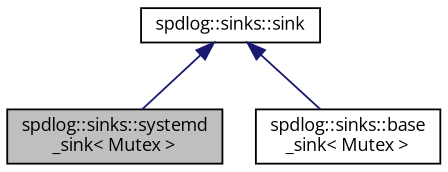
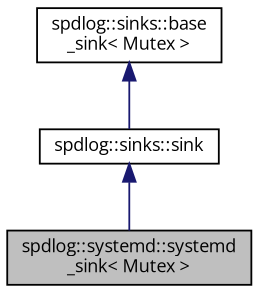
edge "spdlog::sinks::base _sink< Mutex >" -> "spdlog::sinks::sink": reversed
node "spdlog::sinks::systemd _sink< Mutex >": label "spdlog::sinks::systemd _sink< Mutex >" -> "spdlog::systemd::systemd _sink< Mutex >"
